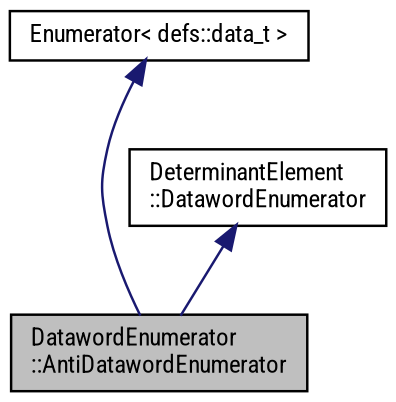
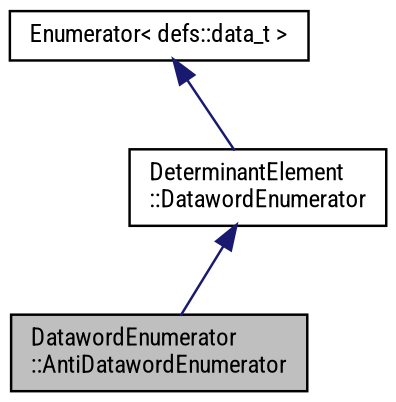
edge "DatawordEnumerator ::AntiDatawordEnumerator" -> "Enumerator< defs::data_t >": now "DeterminantElement ::DatawordEnumerator" -> "Enumerator< defs::data_t >"
